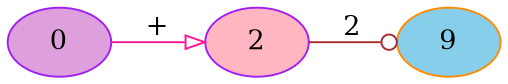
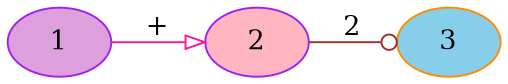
node "0": label "0" -> "1"
node "9": label "9" -> "3"
